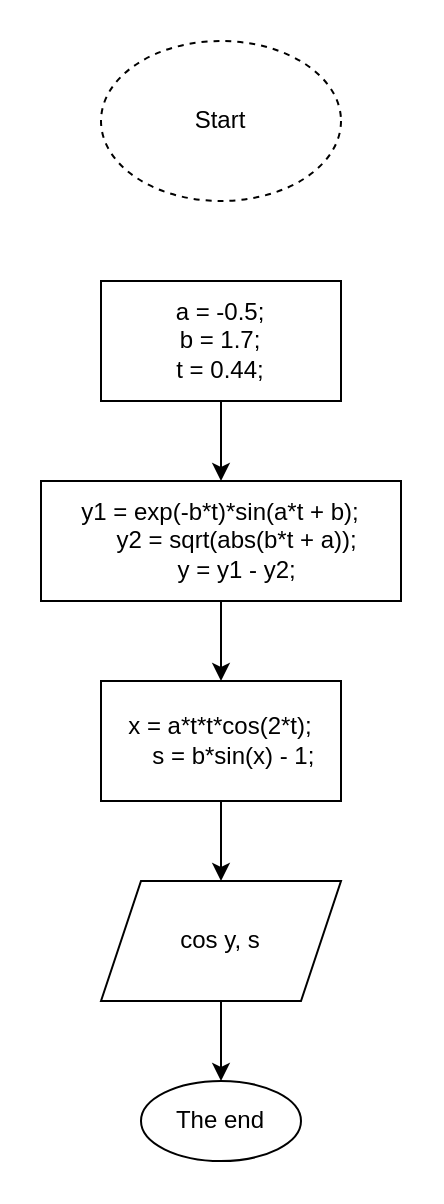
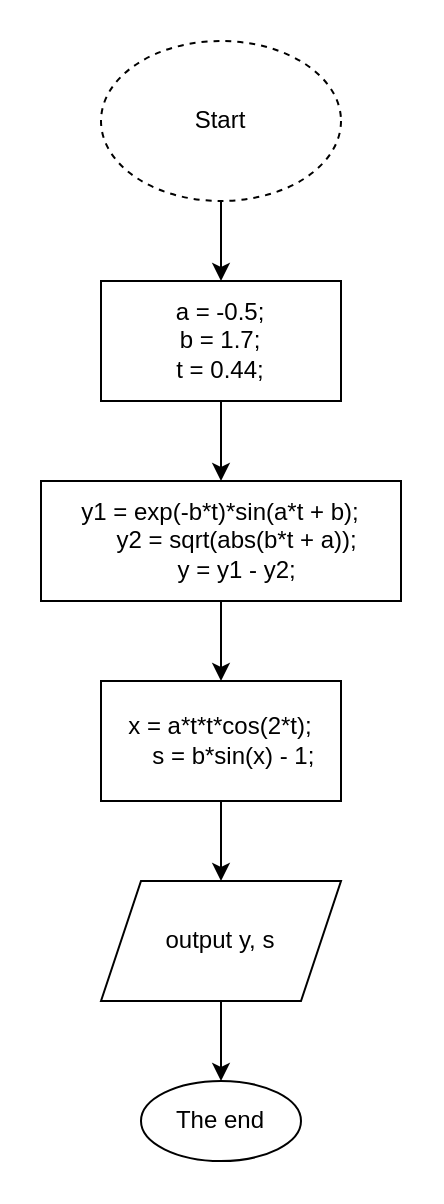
edge "Start" -> "a = -0.5; b = 1.7; t = 0.44;": added
node "cos y, s": label "cos y, s" -> "output y, s"
